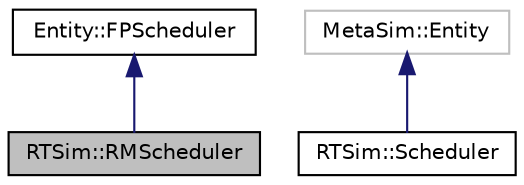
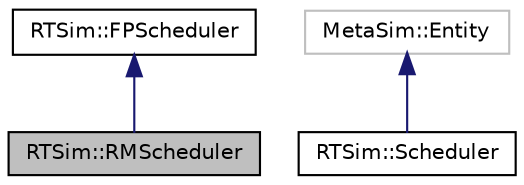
node "Entity::FPScheduler": label "Entity::FPScheduler" -> "RTSim::FPScheduler"
